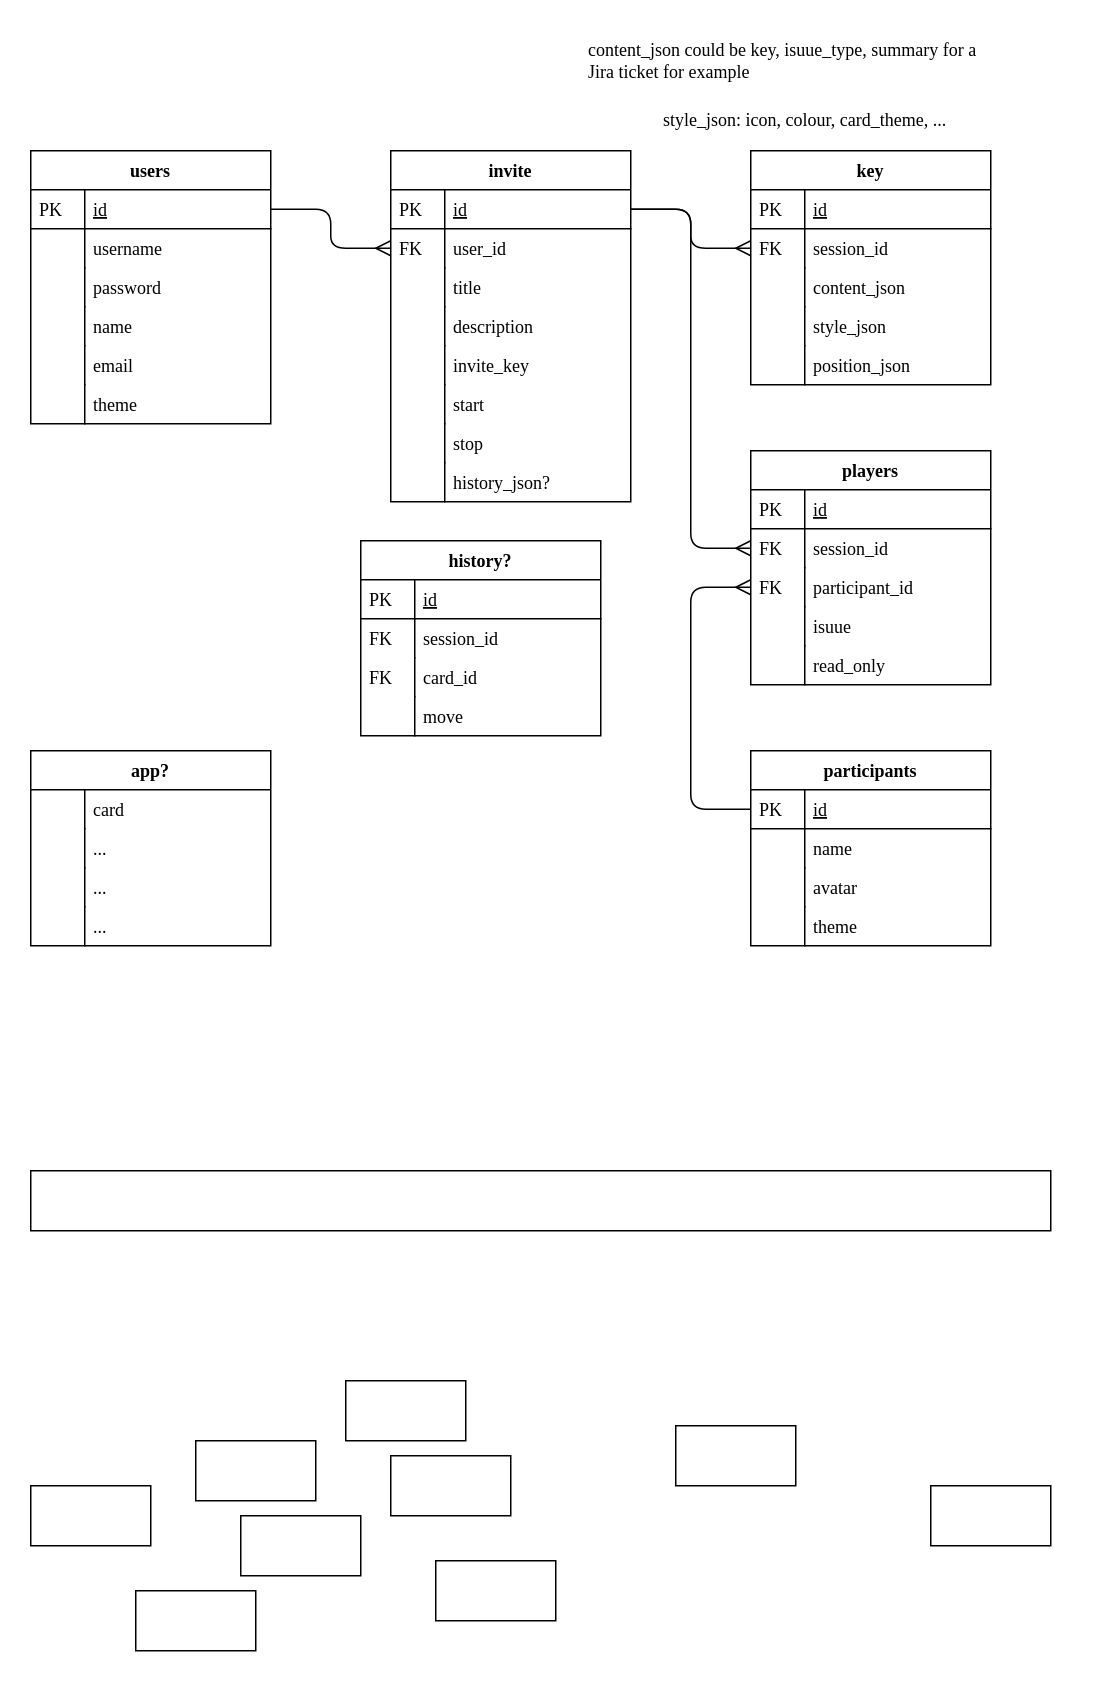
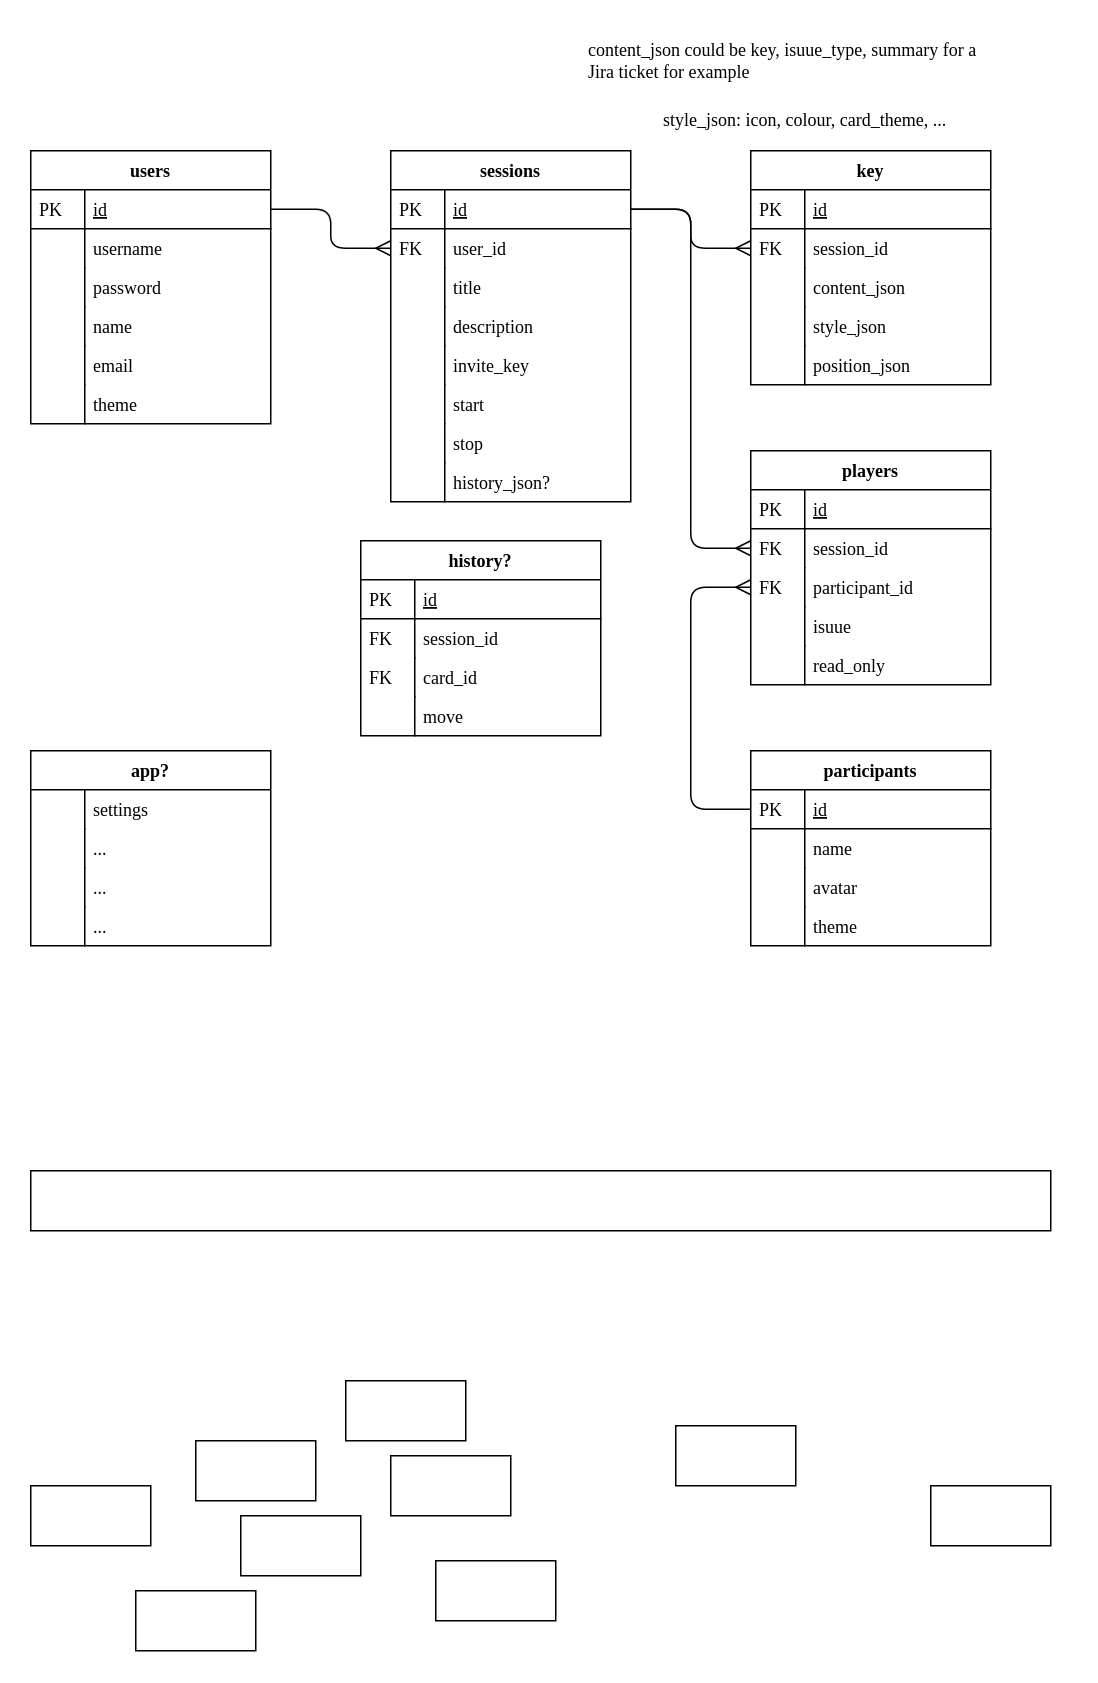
node "invite": label "invite" -> "sessions"
node "card": label "card" -> "settings"
